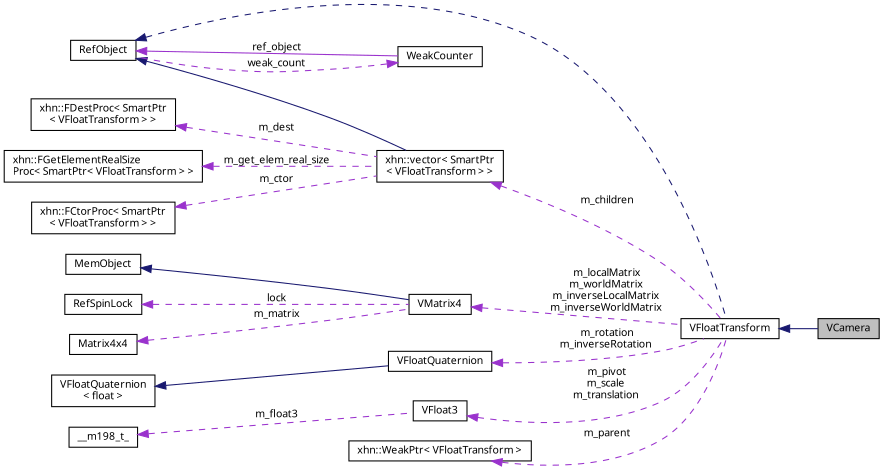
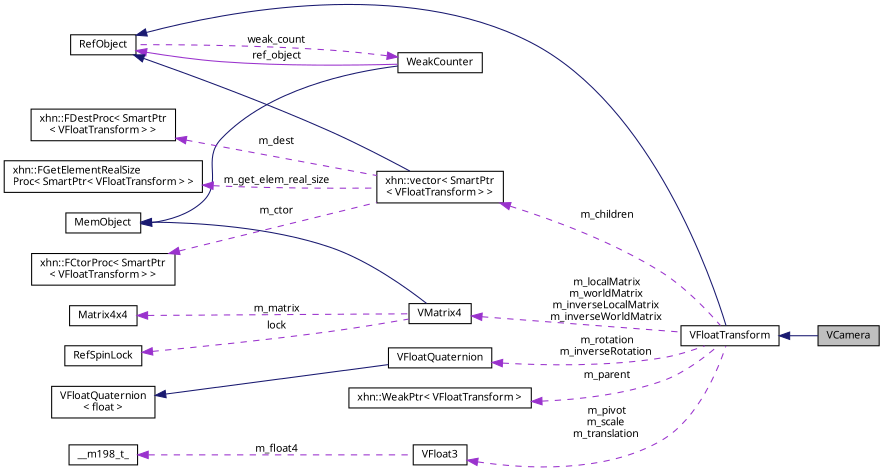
edge "VFloatTransform" -> "RefObject": style dashed -> solid
edge "WeakCounter" -> "MemObject": added
edge "VFloat3" -> "__m198_t_": label " m_float3" -> " m_float4"
